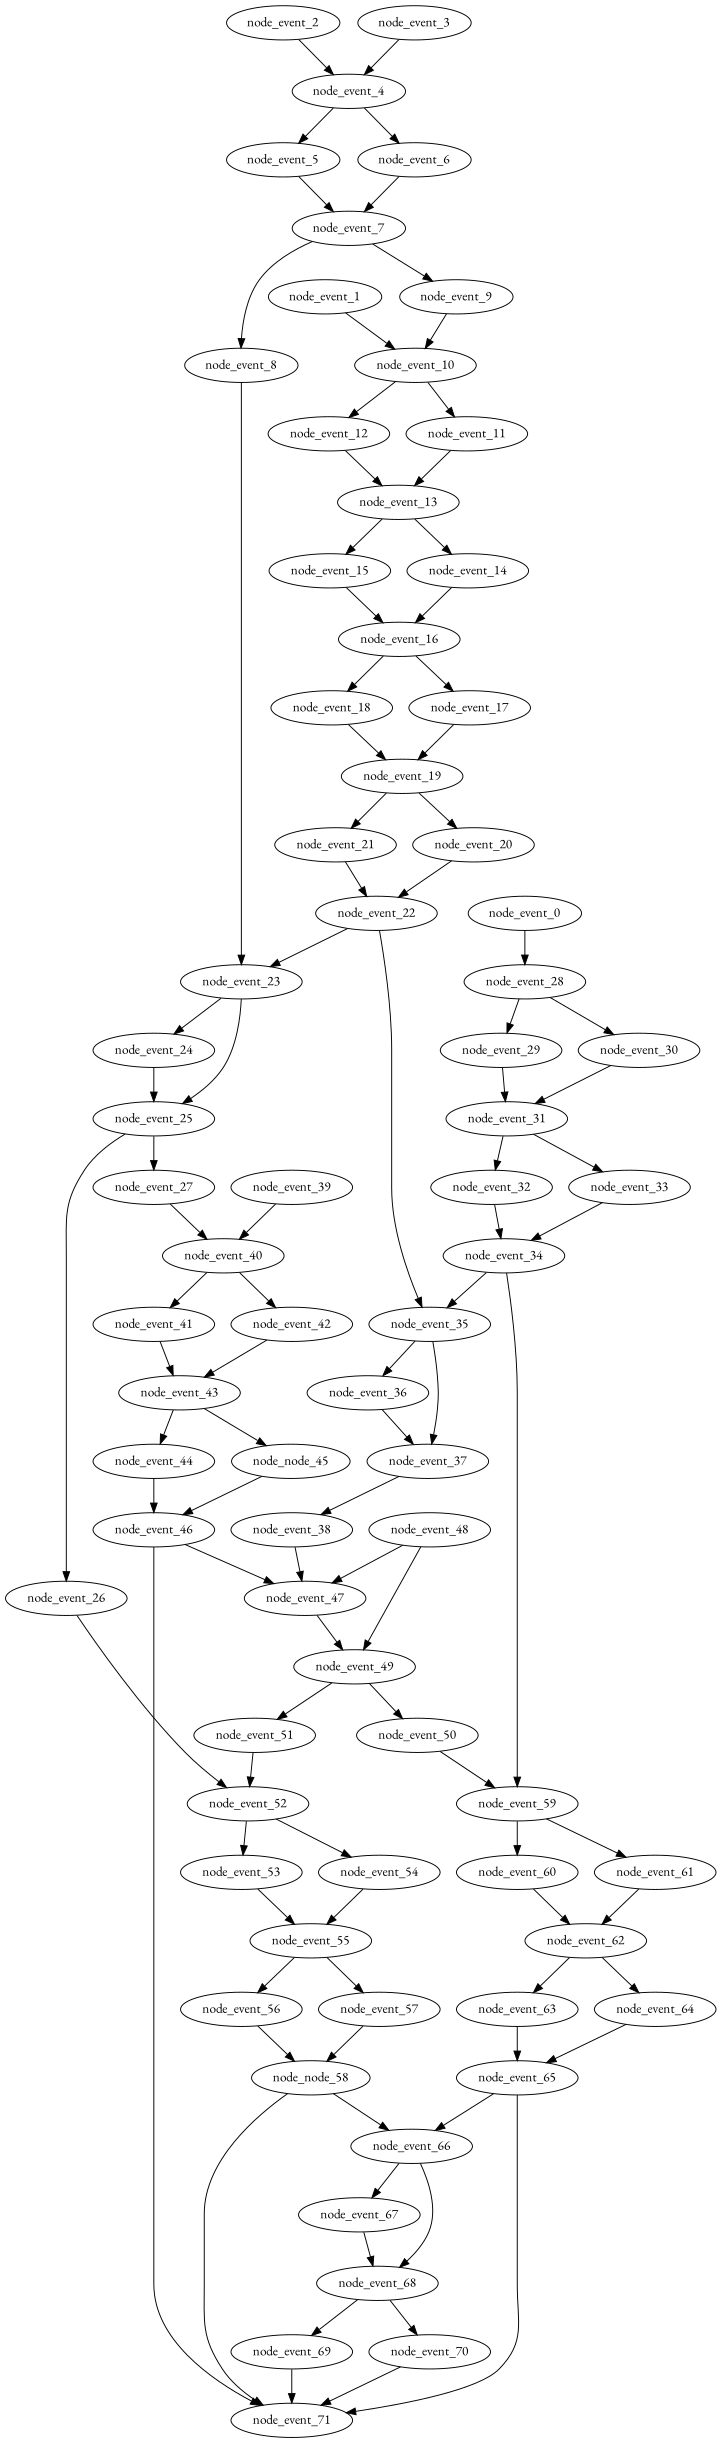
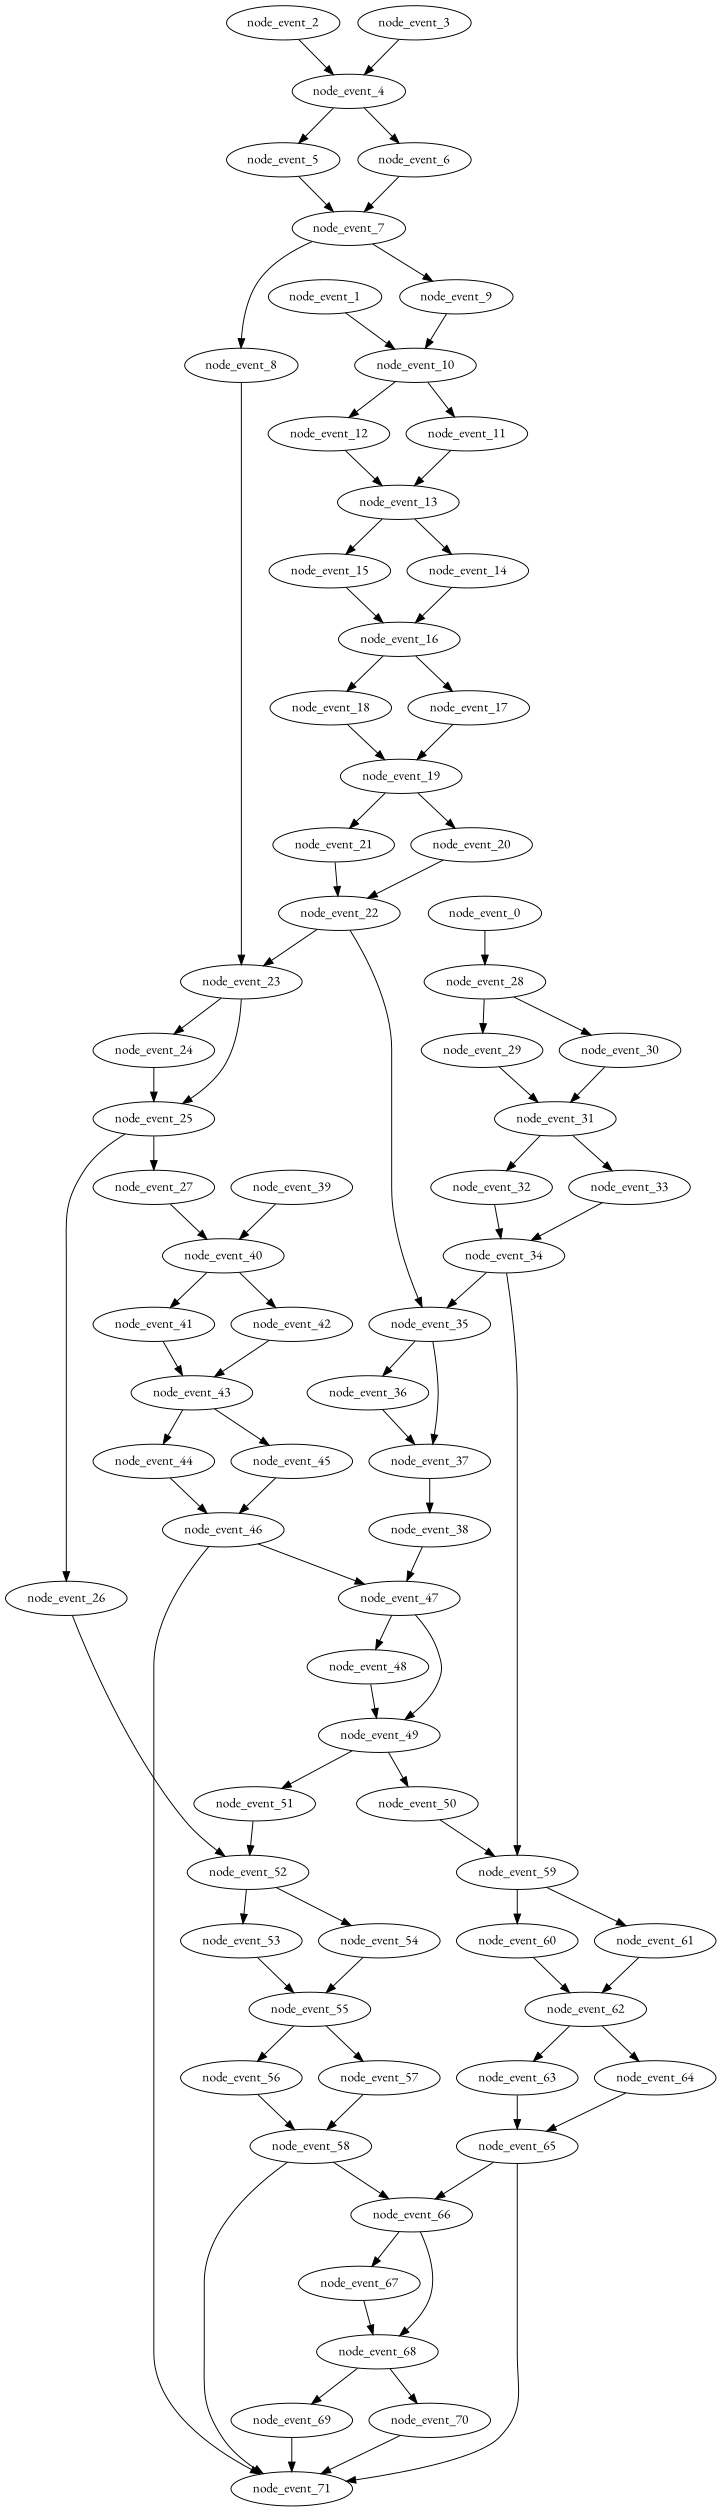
node "node_node_45": label "node_node_45" -> "node_event_45"
edge "node_event_48" -> "node_event_47": reversed
node "node_node_58": label "node_node_58" -> "node_event_58"
